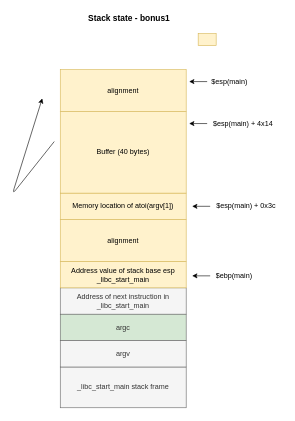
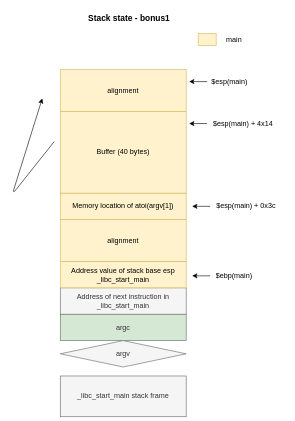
node "main": added
node "argv": shape rectangle -> diamond
node "_libc_start_main stack frame": moved (123, 387) -> (123, 396)
